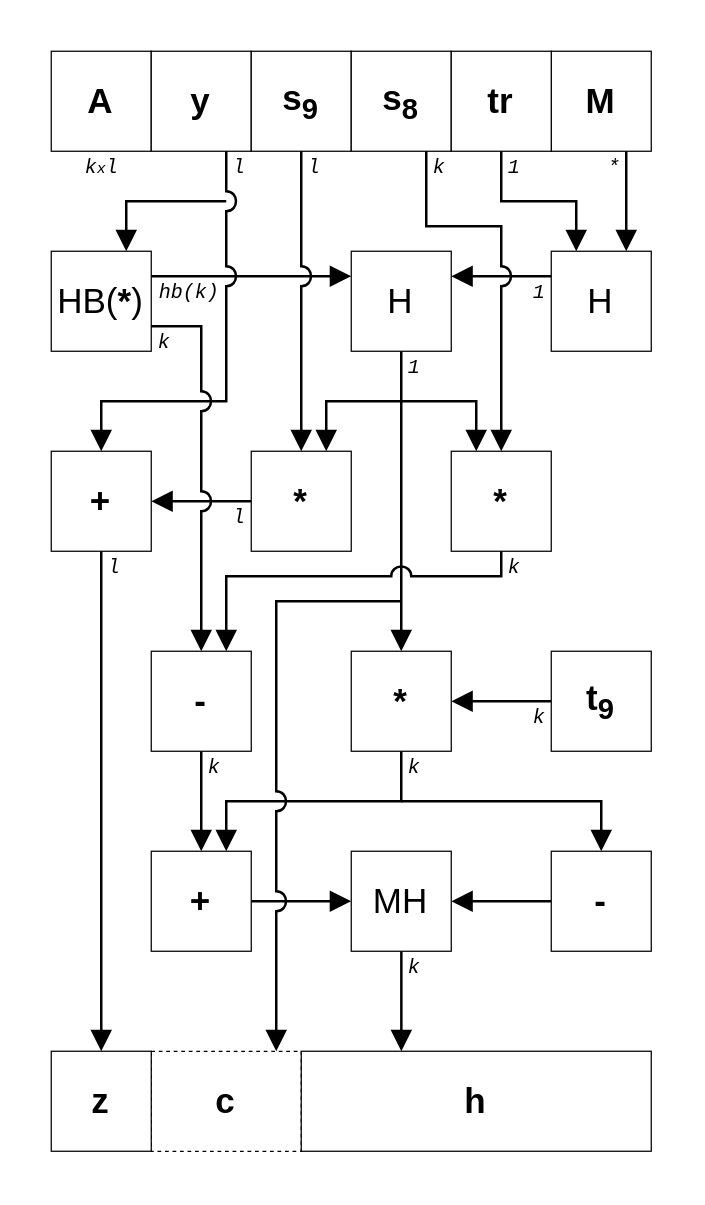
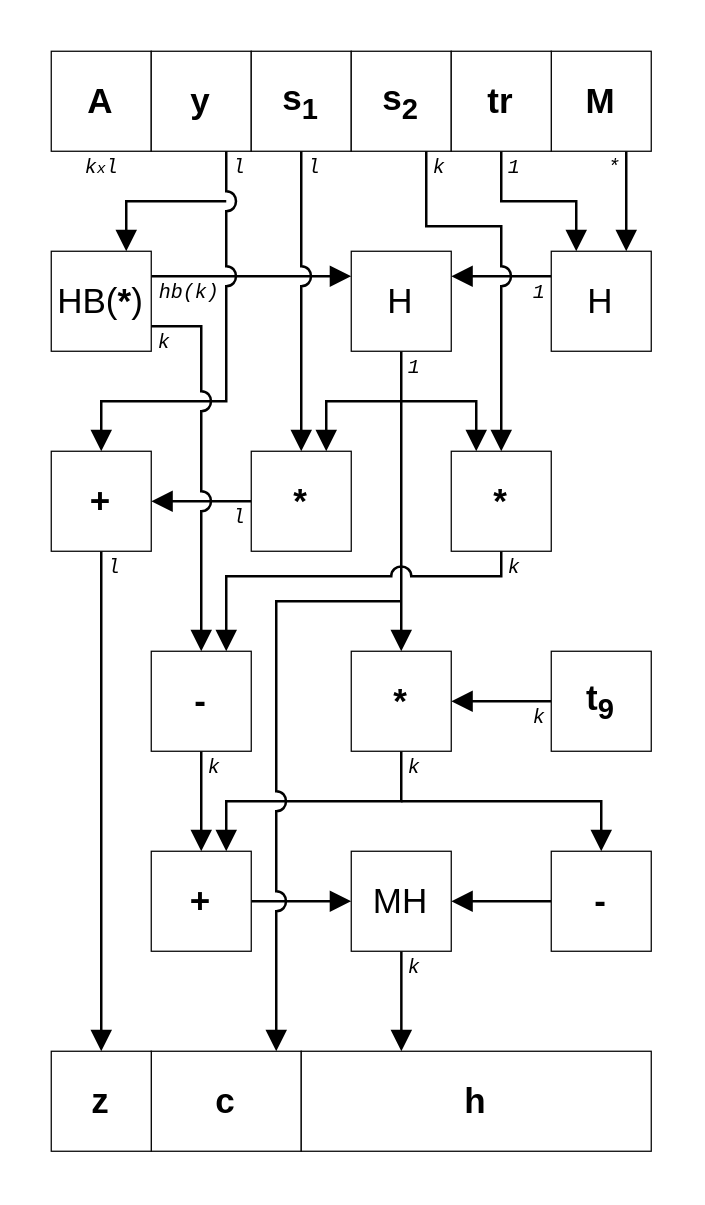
node "s9": label "s9" -> "s1"
node "s8": label "s8" -> "s2"
node "c": style dashed -> solid
